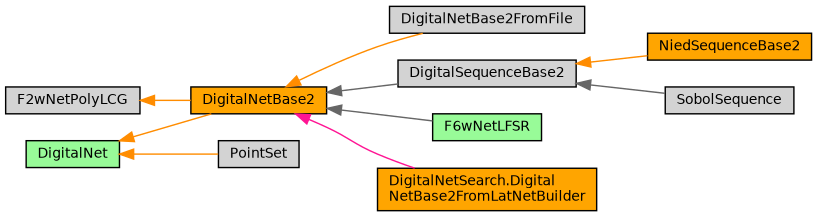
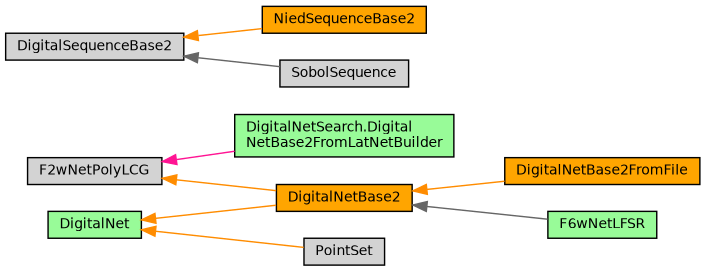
node "DigitalNetBase2FromFile": fillcolor lightgrey -> orange
edge "DigitalSequenceBase2" -> "DigitalNetBase2": removed
edge "DigitalNetSearch.Digital NetBase2FromLatNetBuilder" -> "DigitalNetBase2": now "DigitalNetSearch.Digital NetBase2FromLatNetBuilder" -> "F2wNetPolyLCG"
node "DigitalNetSearch.Digital NetBase2FromLatNetBuilder": fillcolor orange -> palegreen
